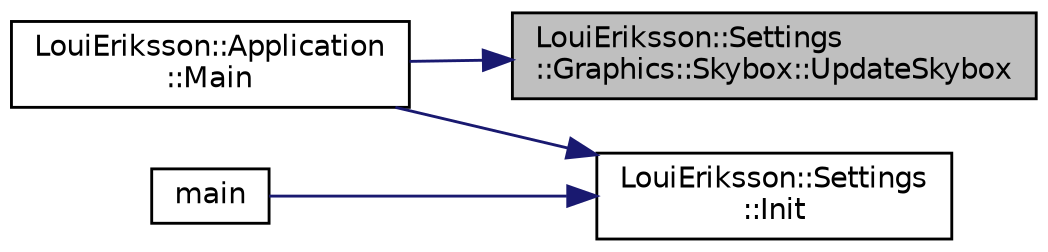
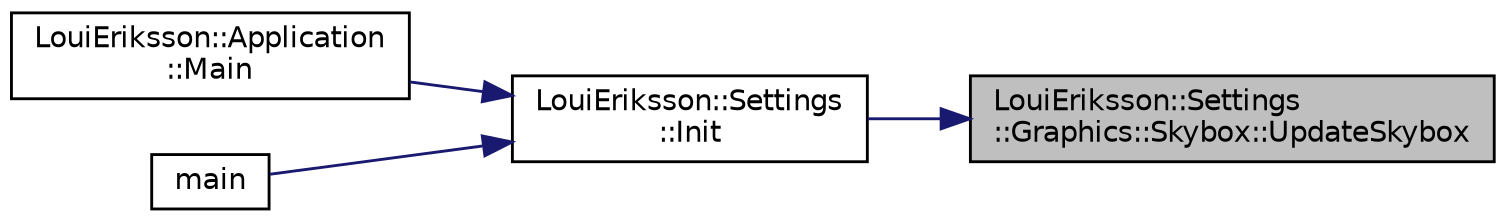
edge "LouiEriksson::Application ::Main" -> "LouiEriksson::Settings ::Graphics::Skybox::UpdateSkybox": now "LouiEriksson::Settings ::Init" -> "LouiEriksson::Settings ::Graphics::Skybox::UpdateSkybox"
